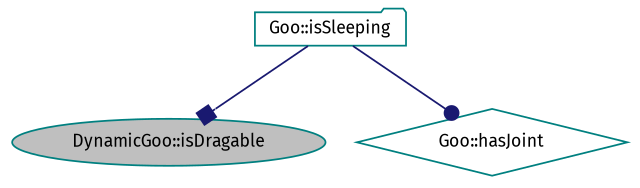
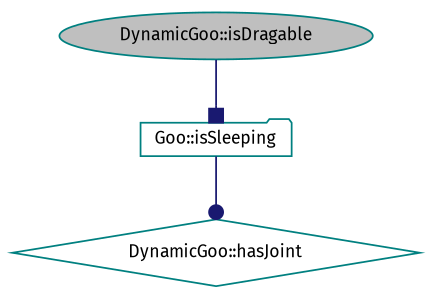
edge "Goo::isSleeping" -> "DynamicGoo::isDragable": reversed
node "Goo::hasJoint": label "Goo::hasJoint" -> "DynamicGoo::hasJoint"
